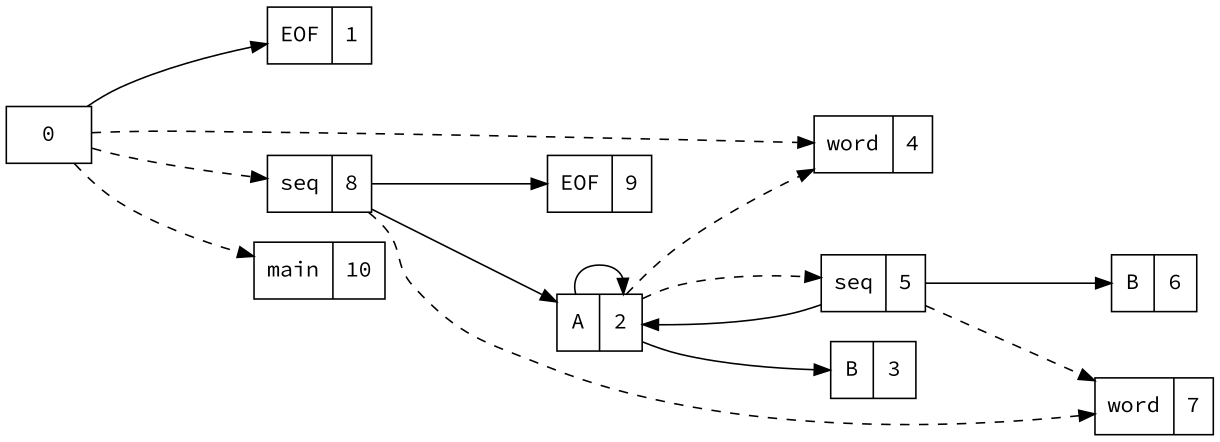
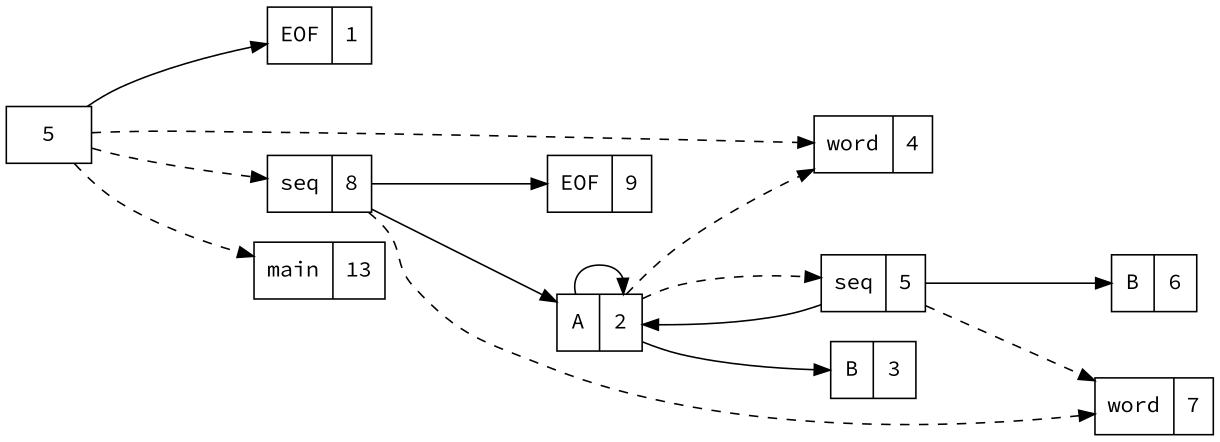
node "0": label "0" -> "5"
node "main": text "10" -> "13"
